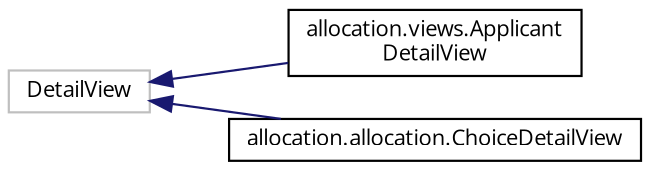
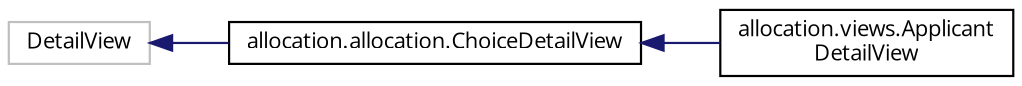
edge "allocation.views.Applicant DetailView" -> "DetailView": now "allocation.views.Applicant DetailView" -> "allocation.allocation.ChoiceDetailView"
